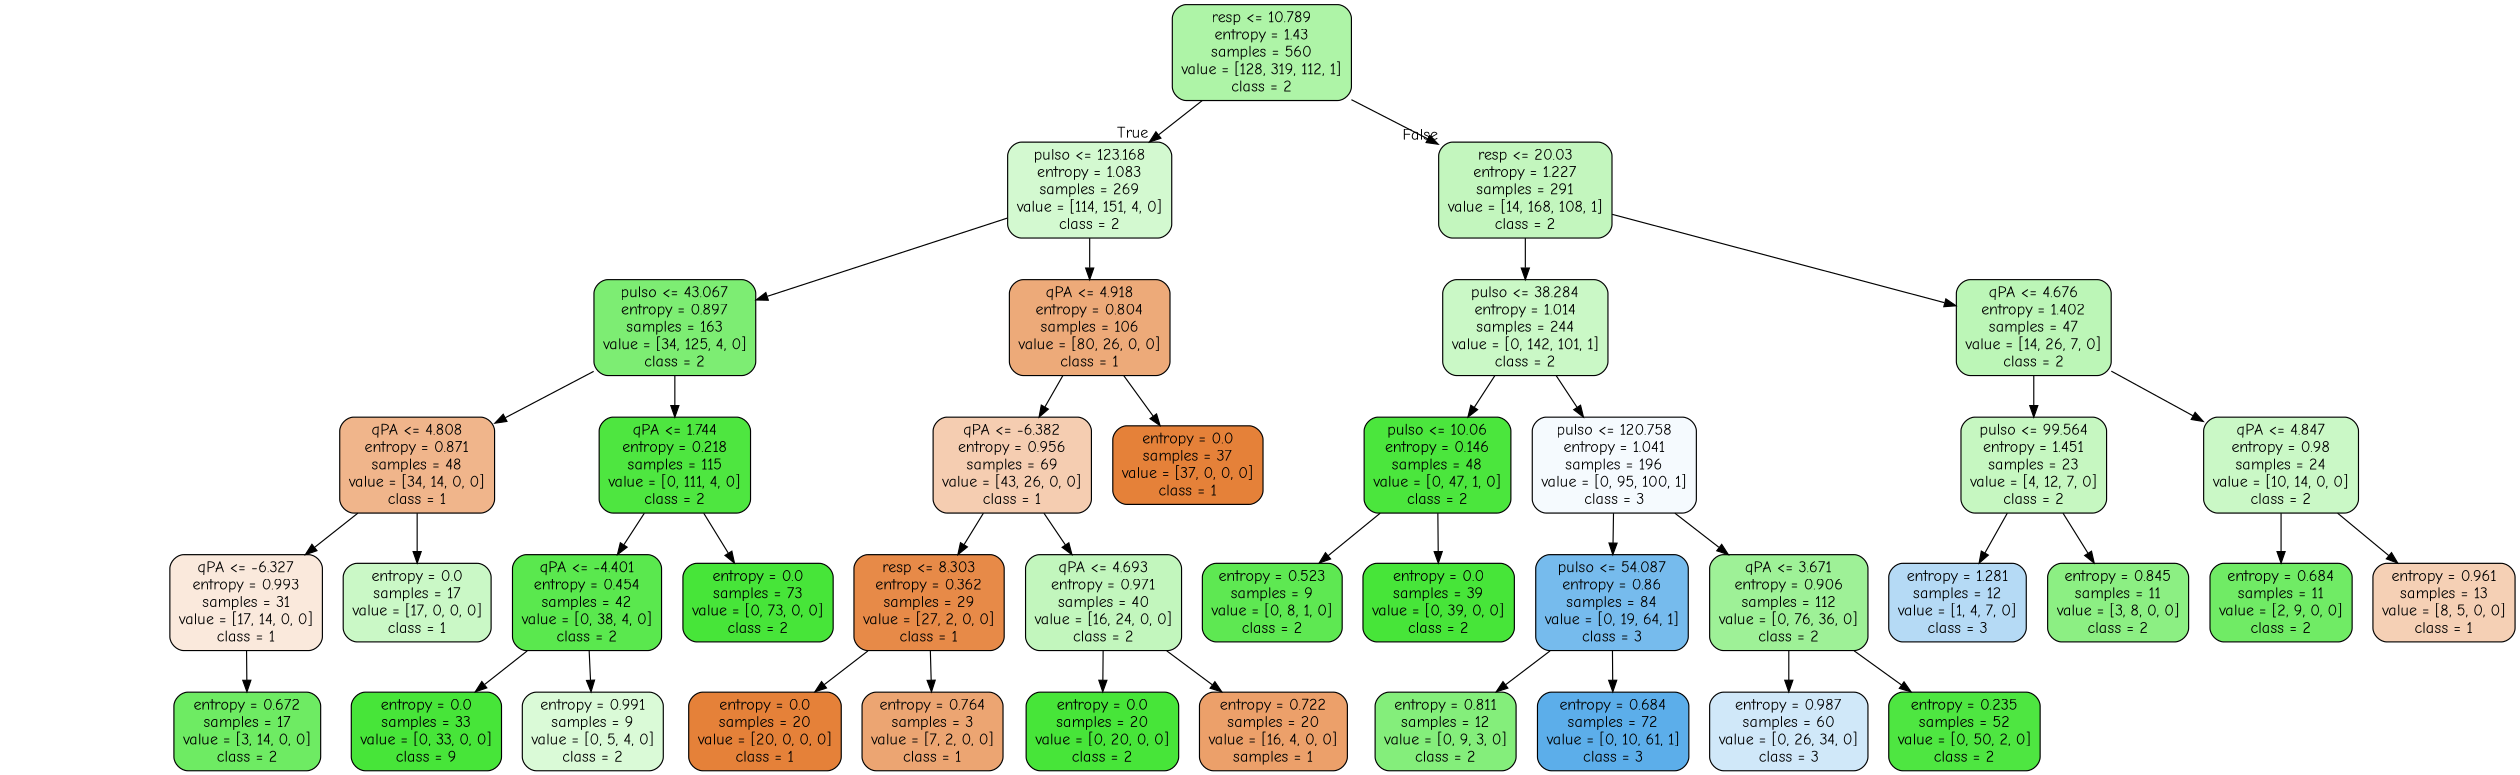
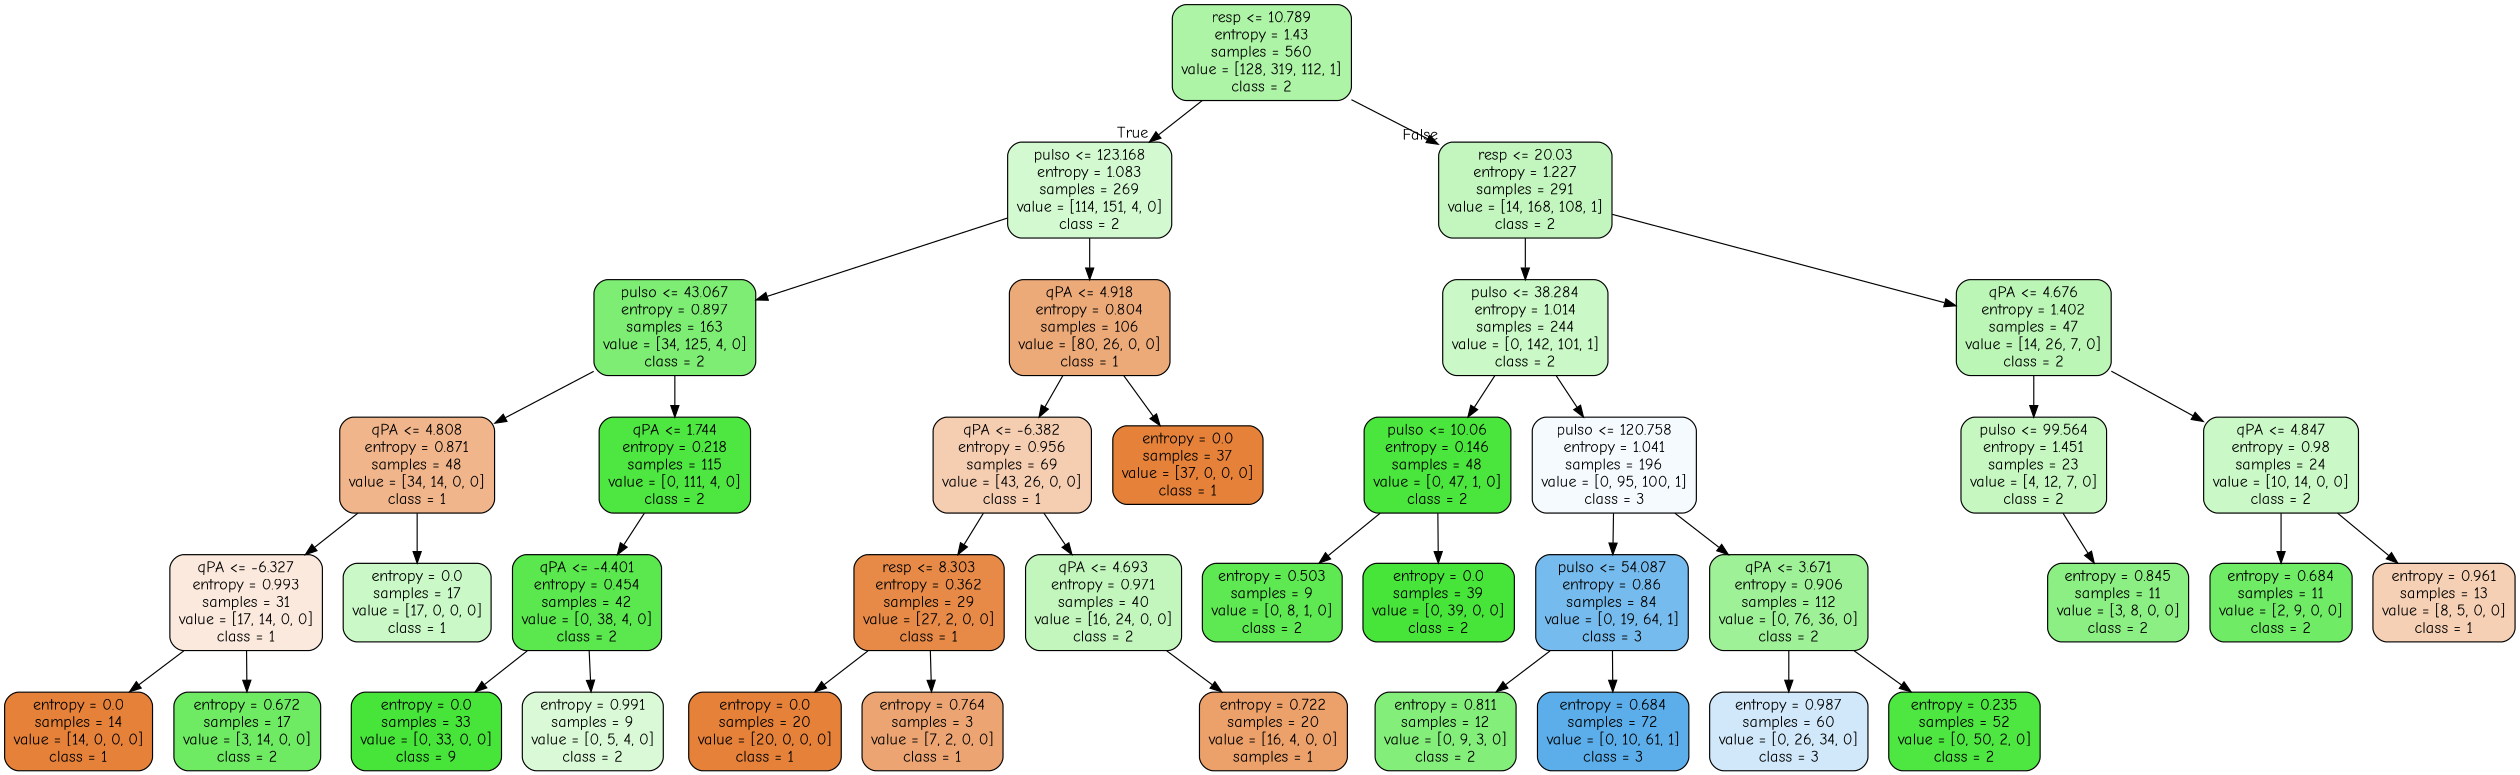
node "entropy = 0.0 samples = 73 value = [0, 73, 0, 0] class = 2": removed
node "entropy = 0.523 samples = 9 value = [0, 8, 1, 0] class = 2": label "entropy = 0.523 samples = 9 value = [0, 8, 1, 0] class = 2" -> "entropy = 0.503 samples = 9 value = [0, 8, 1, 0] class = 2"
node "entropy = 1.281 samples = 12 value = [1, 4, 7, 0] class = 3": removed
node "entropy = 0.0 samples = 14 value = [14, 0, 0, 0] class = 1": added
node "entropy = 0.0 samples = 20 value = [0, 20, 0, 0] class = 2": removed
